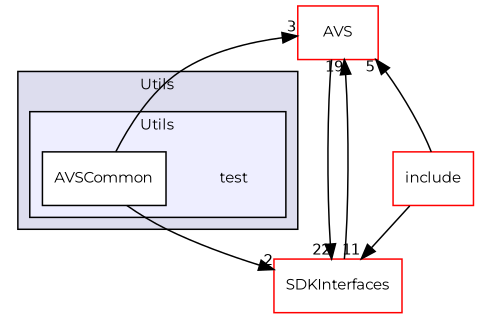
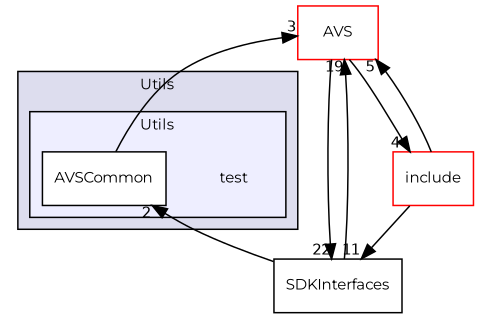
edge "AVS" -> "include": added
edge "AVSCommon" -> "SDKInterfaces": reversed
node "SDKInterfaces": color red -> black
